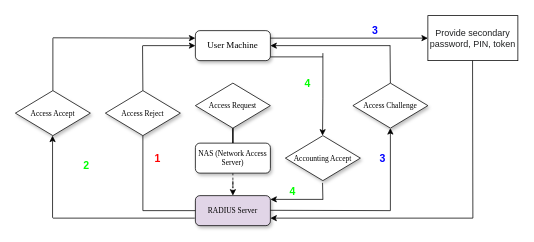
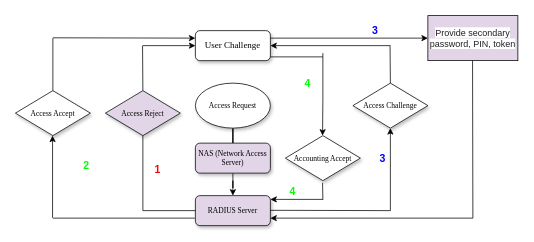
node "Provide secondary password, PIN, token": fillcolor #ffffff -> #e1d5e7
node "User Machine": label "User Machine" -> "User Challenge"
node "Access Request": shape diamond -> ellipse
node "Access Reject": fillcolor #ffffff -> #e1d5e7
node "1": moved (158, 158) -> (158, 169)
node "NAS (Network Access Server)": fillcolor #ffffff -> #e1d5e7
edge "NAS (Network Access Server)" -> "RADIUS Server": style dashed -> solid
